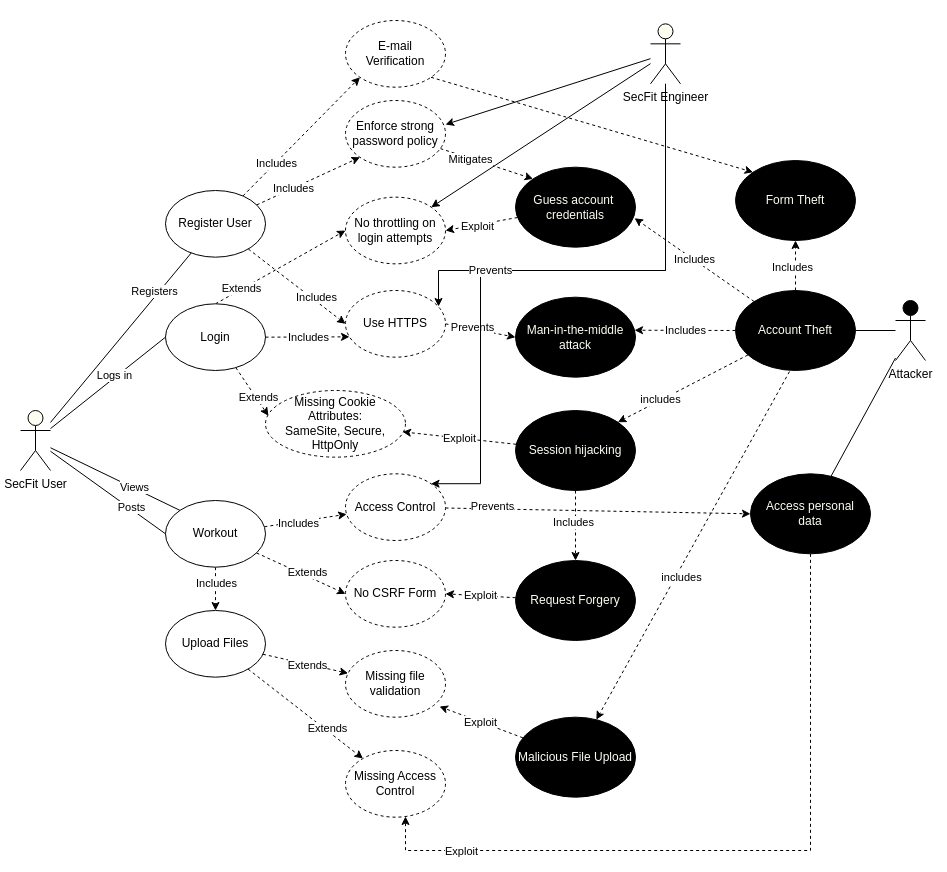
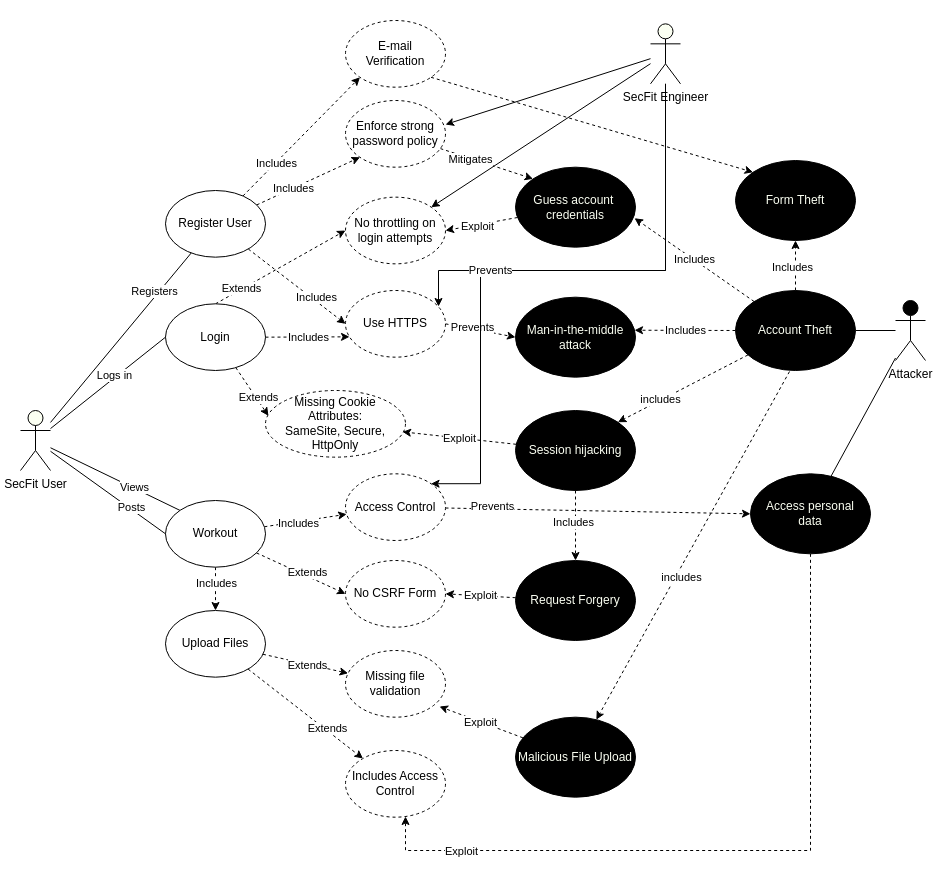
node "Missing Access Control": label "Missing Access Control" -> "Includes Access Control"
